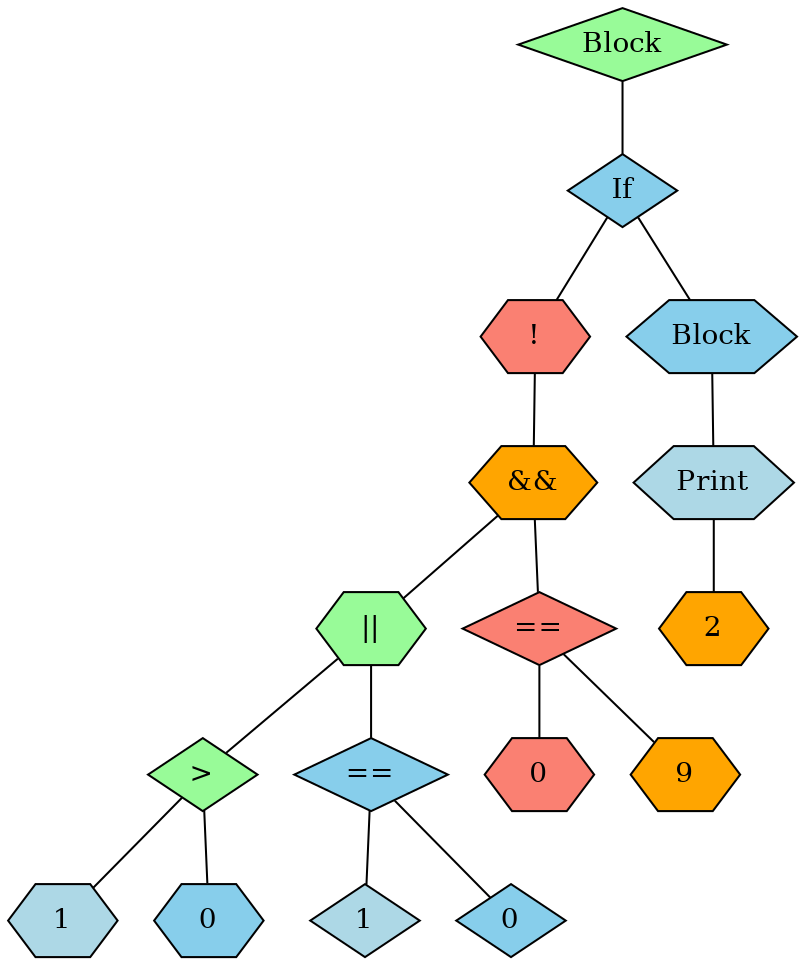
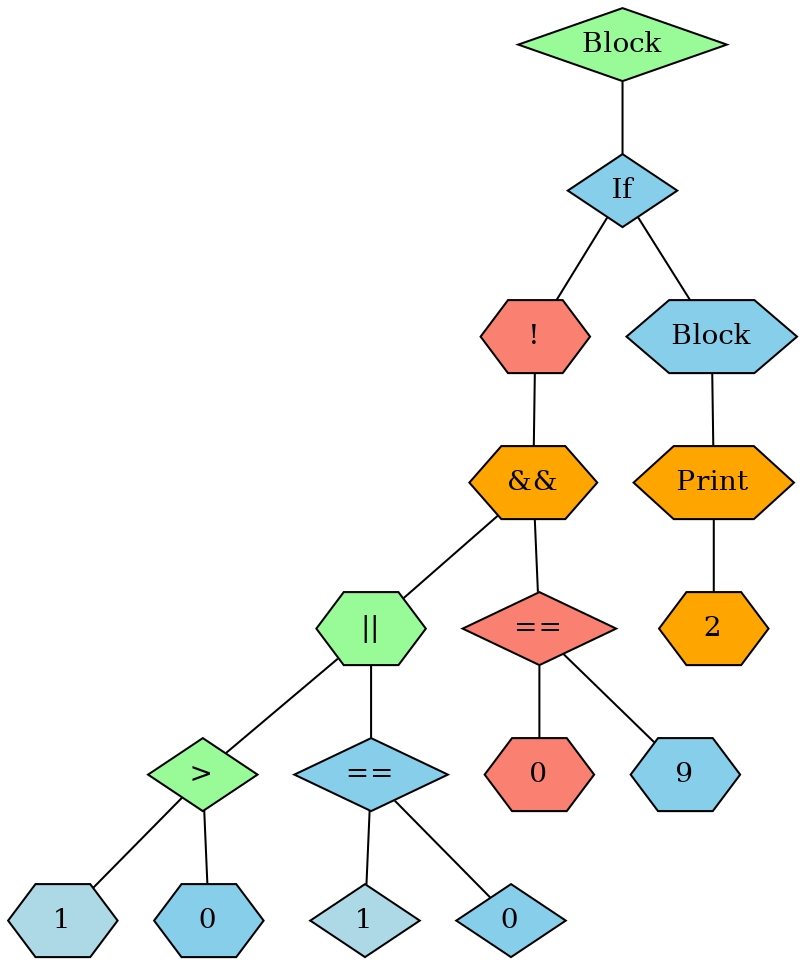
node "Print": fillcolor lightblue -> orange
node "9": fillcolor orange -> skyblue
